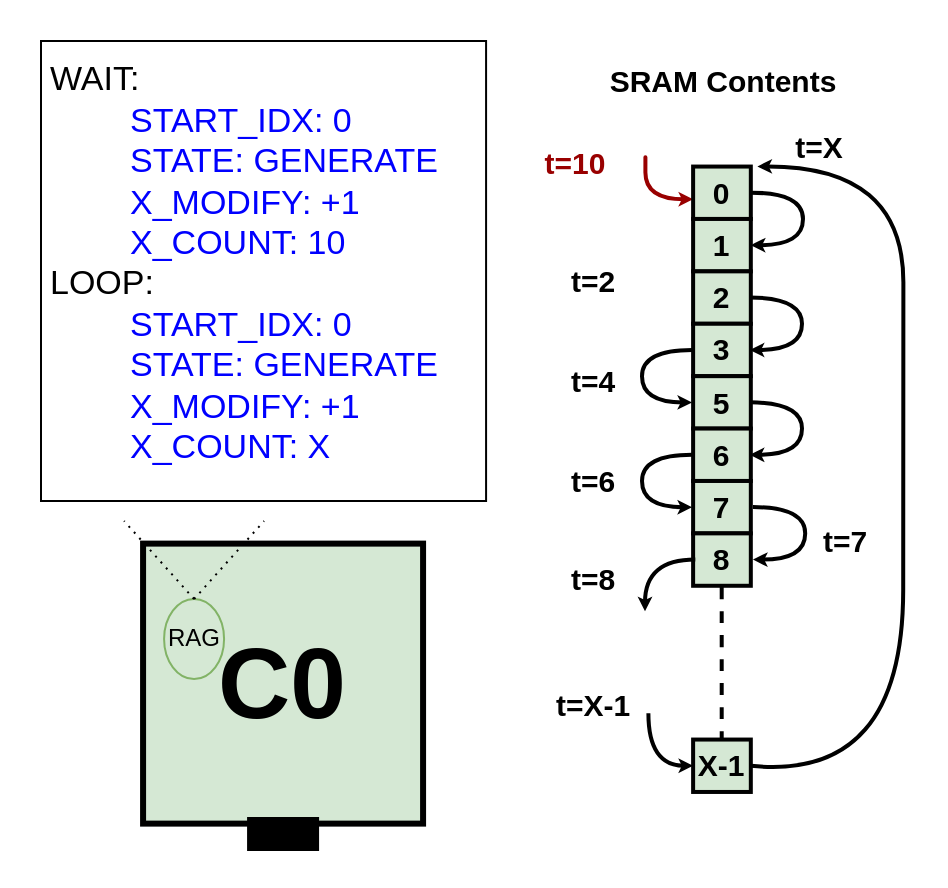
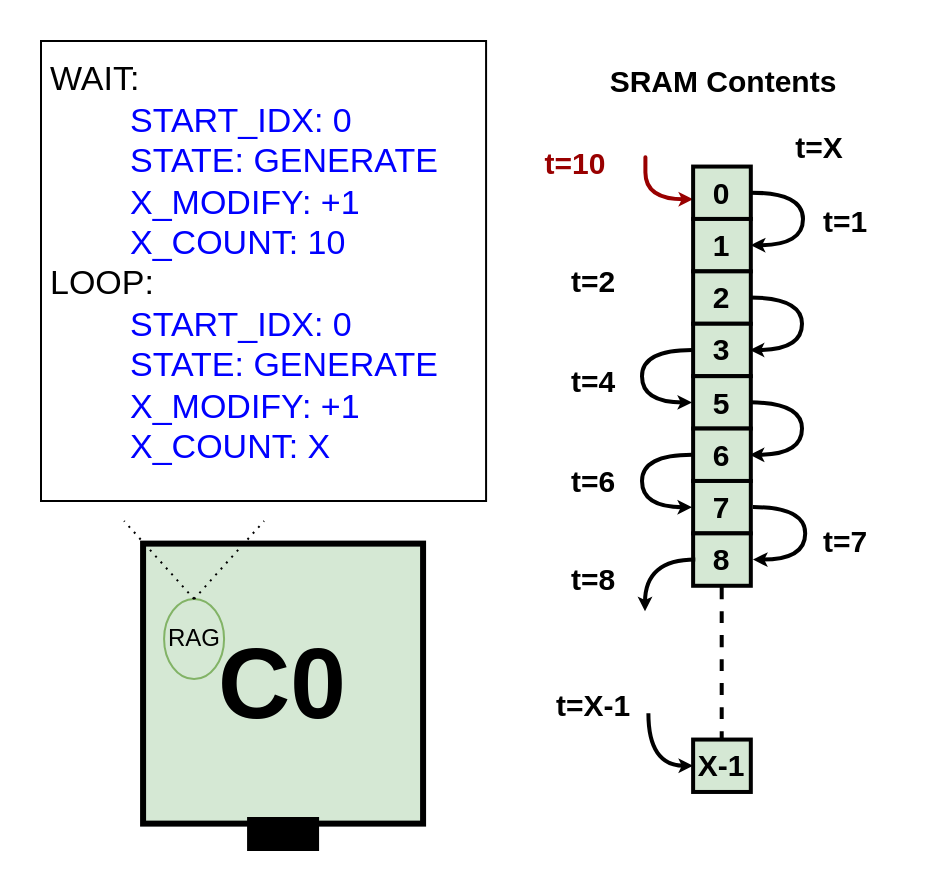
node "t=1": added
edge "X-1" -> "0": removed
